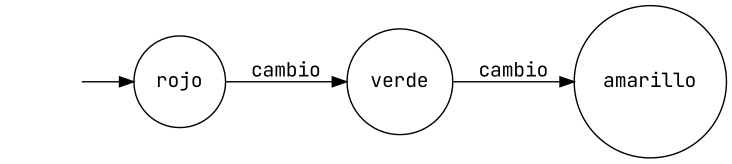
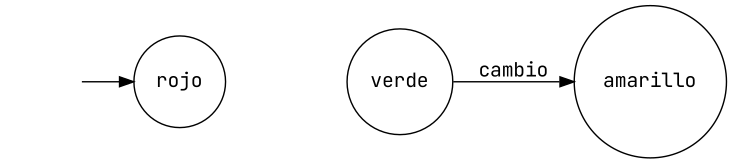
edge "rojo" -> "verde": removed, label "cambio"
